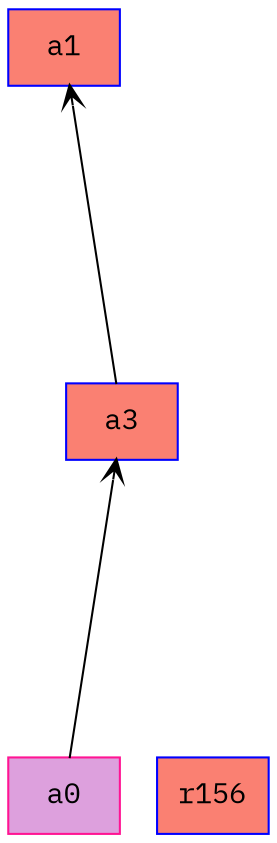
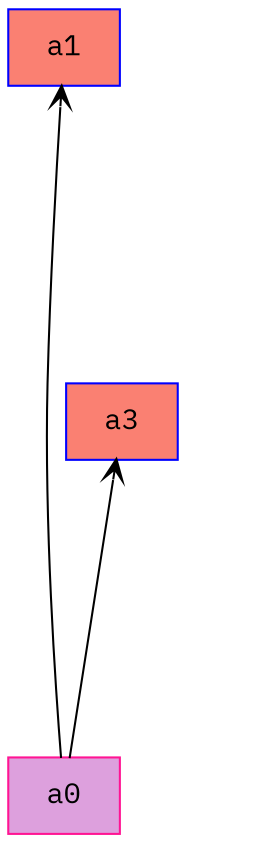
edge "a3" -> "a1": now "a0" -> "a1"
node "r156": removed
